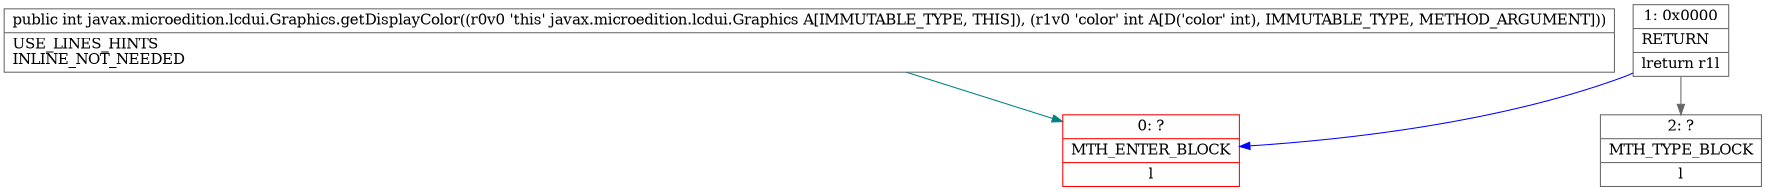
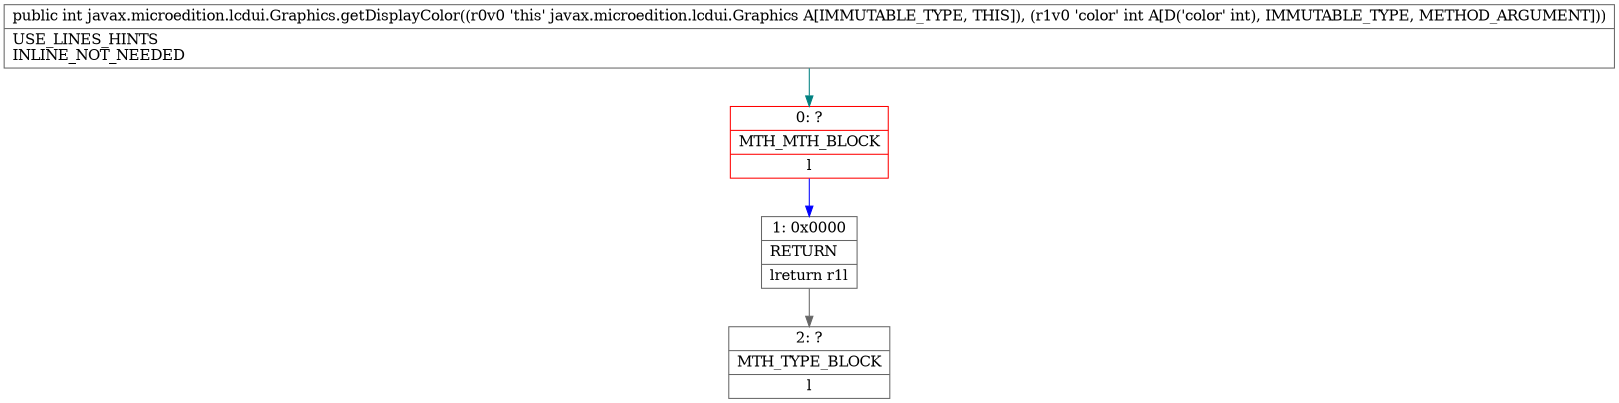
edge "1: 0x0000" -> "0: ?": reversed
node "0: ?": text "MTH_ENTER_BLOCK" -> "MTH_MTH_BLOCK"
